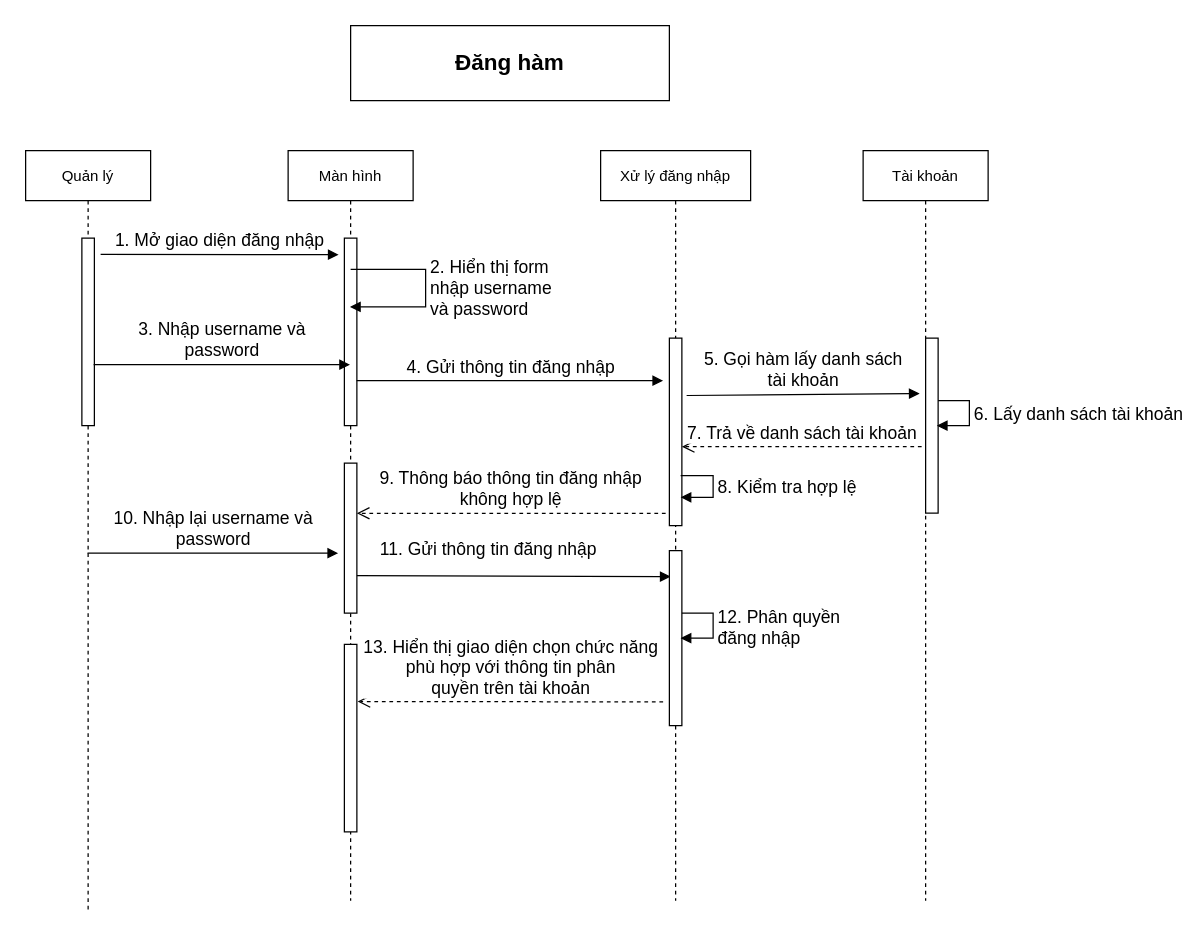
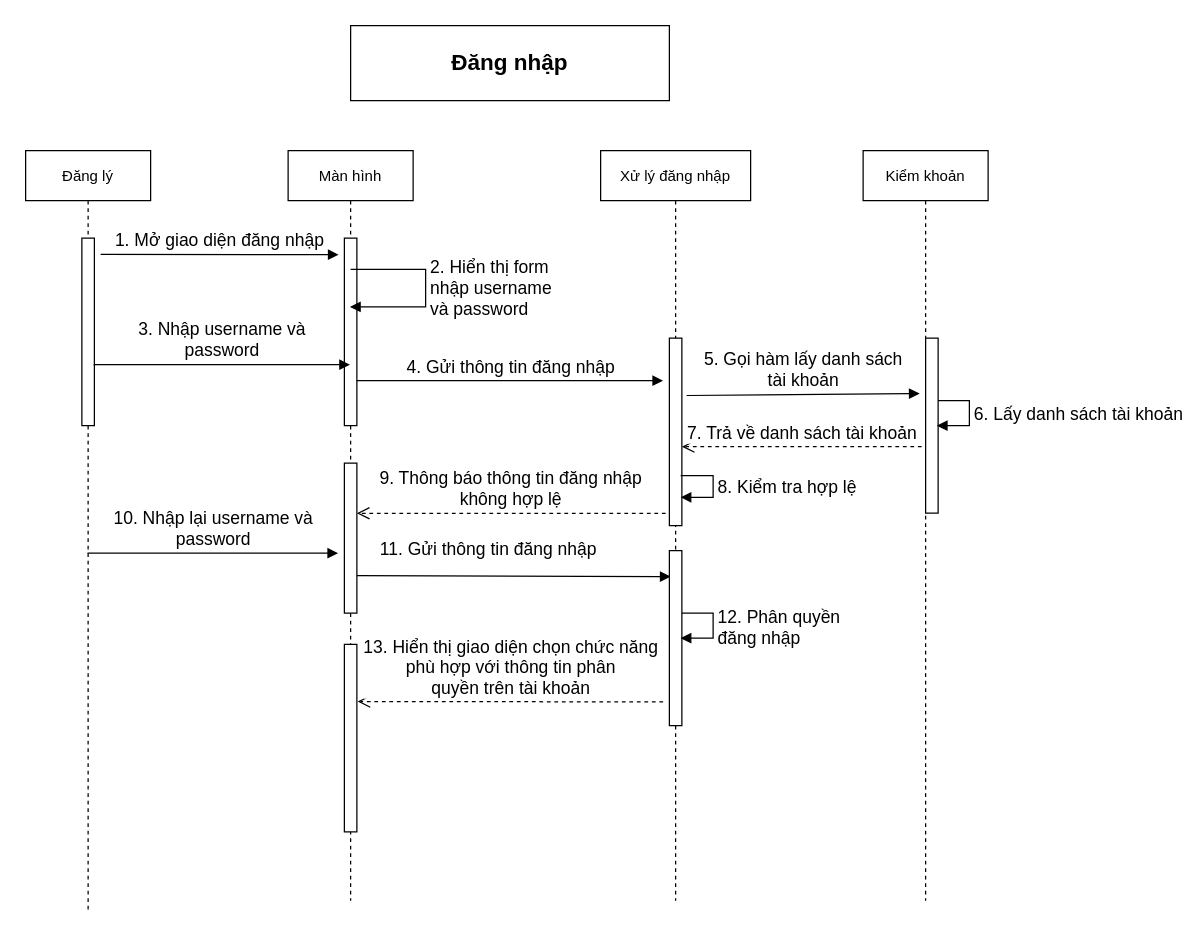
node "Đăng hàm": label "Đăng hàm" -> "Đăng nhập"
node "Quản lý": label "Quản lý" -> "Đăng lý"
node "Tài khoản": label "Tài khoản" -> "Kiểm khoản"
